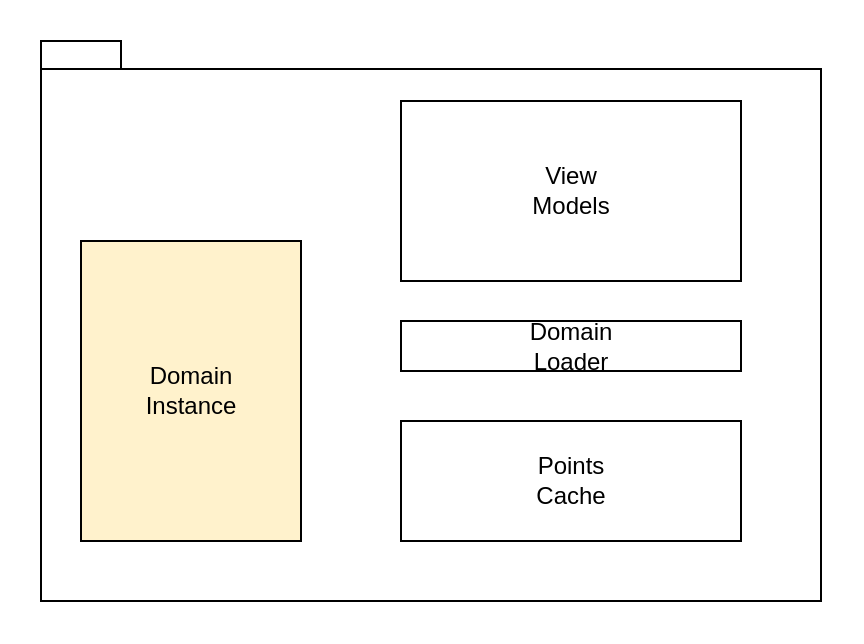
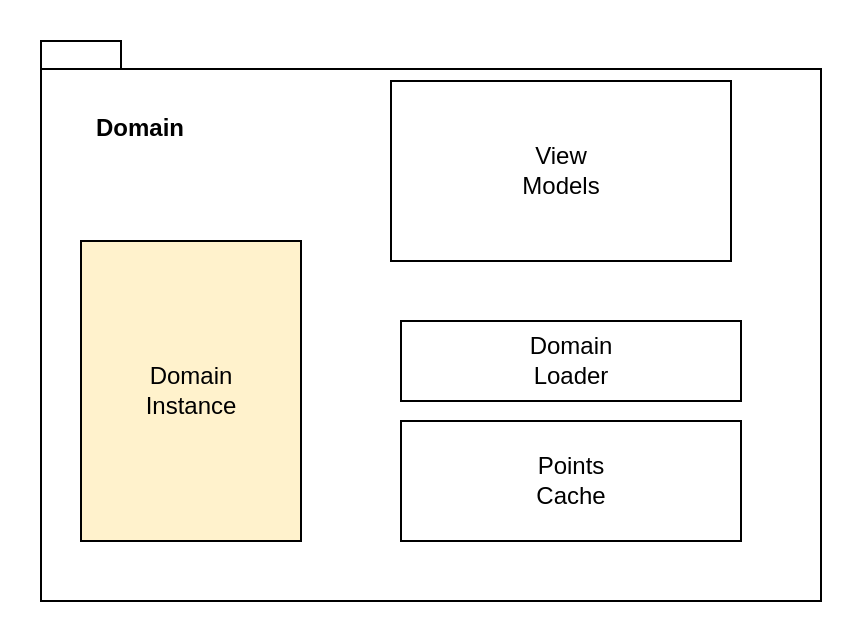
node "Domain": added
node "View Models": moved (571, 191) -> (561, 171)
node "Domain Loader": size 340x50 -> 340x80
